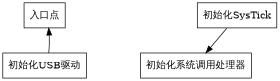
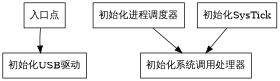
node "初始化进程调度器": added
edge "初始化USB驱动" -> "入口点": reversed
